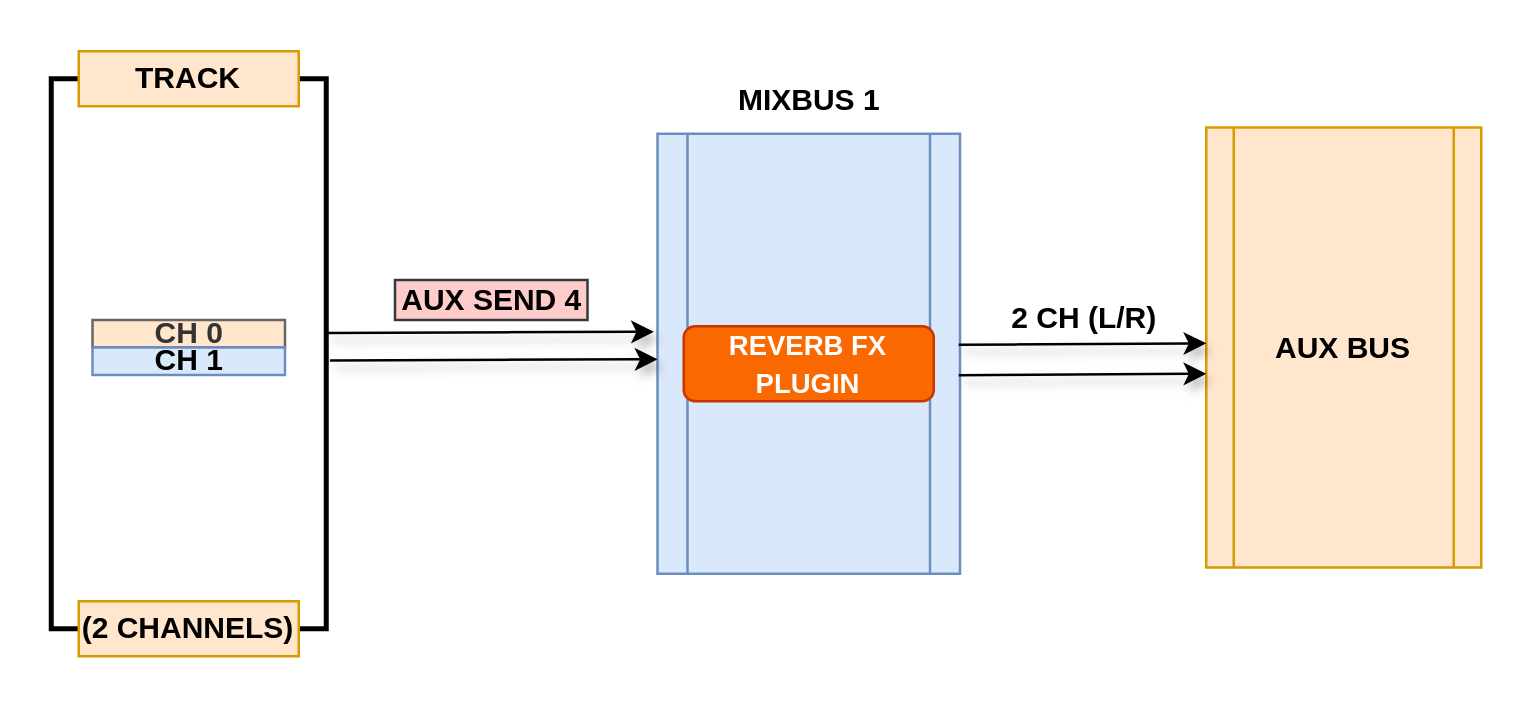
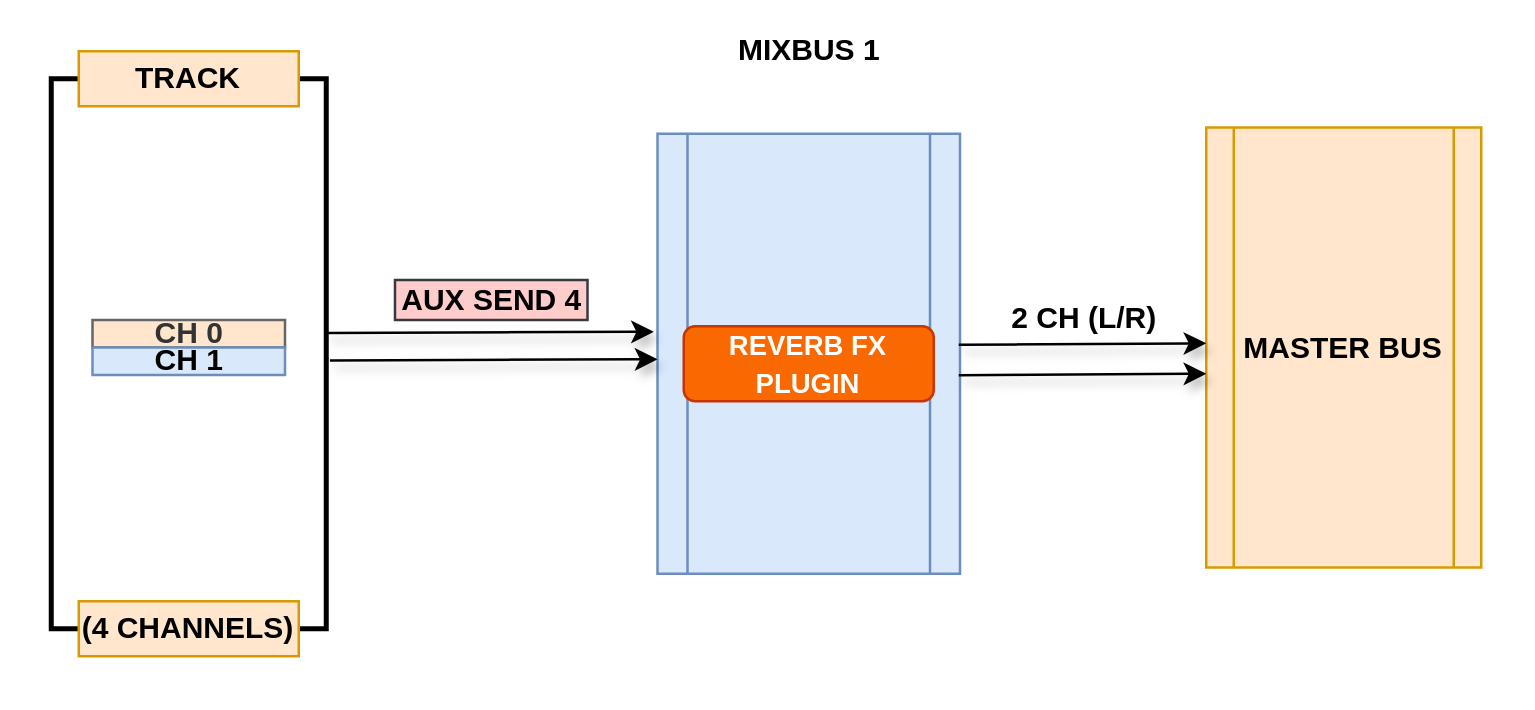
node "MIXBUS 1": moved (809, 100) -> (809, 50)
node "AUX BUS": label "AUX BUS" -> "MASTER BUS"
node "(2 CHANNELS)": label "(2 CHANNELS)" -> "(4 CHANNELS)"
